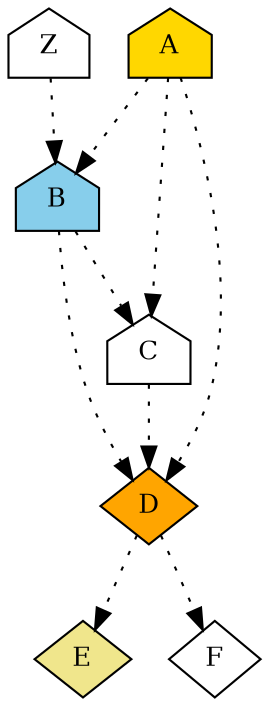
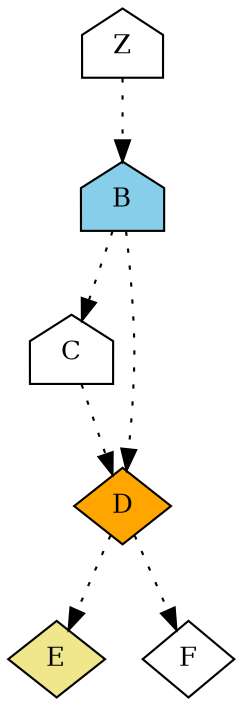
node "A": removed
